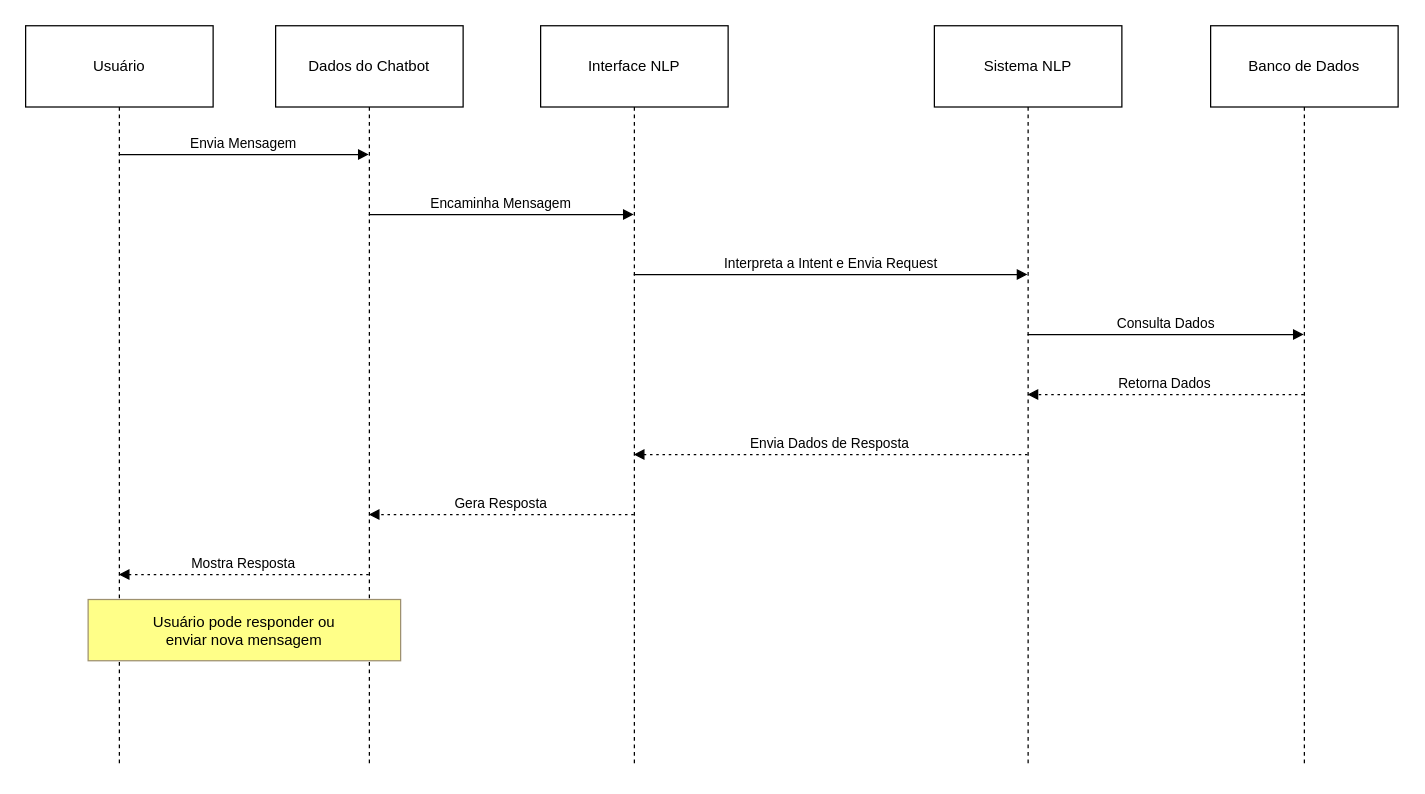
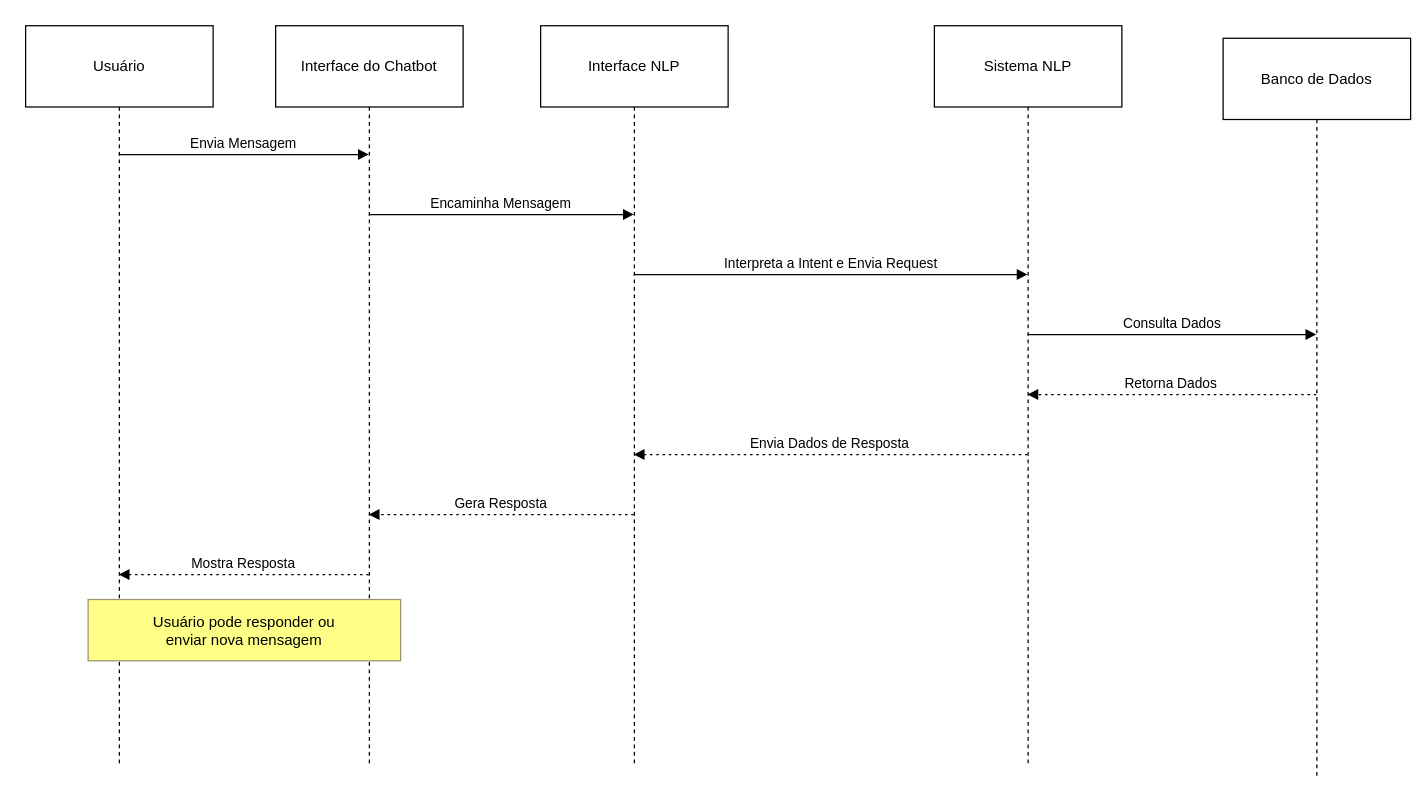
node "Dados do Chatbot": label "Dados do Chatbot" -> "Interface do Chatbot"
node "Banco de Dados": moved (1304, 396) -> (1317, 409)
